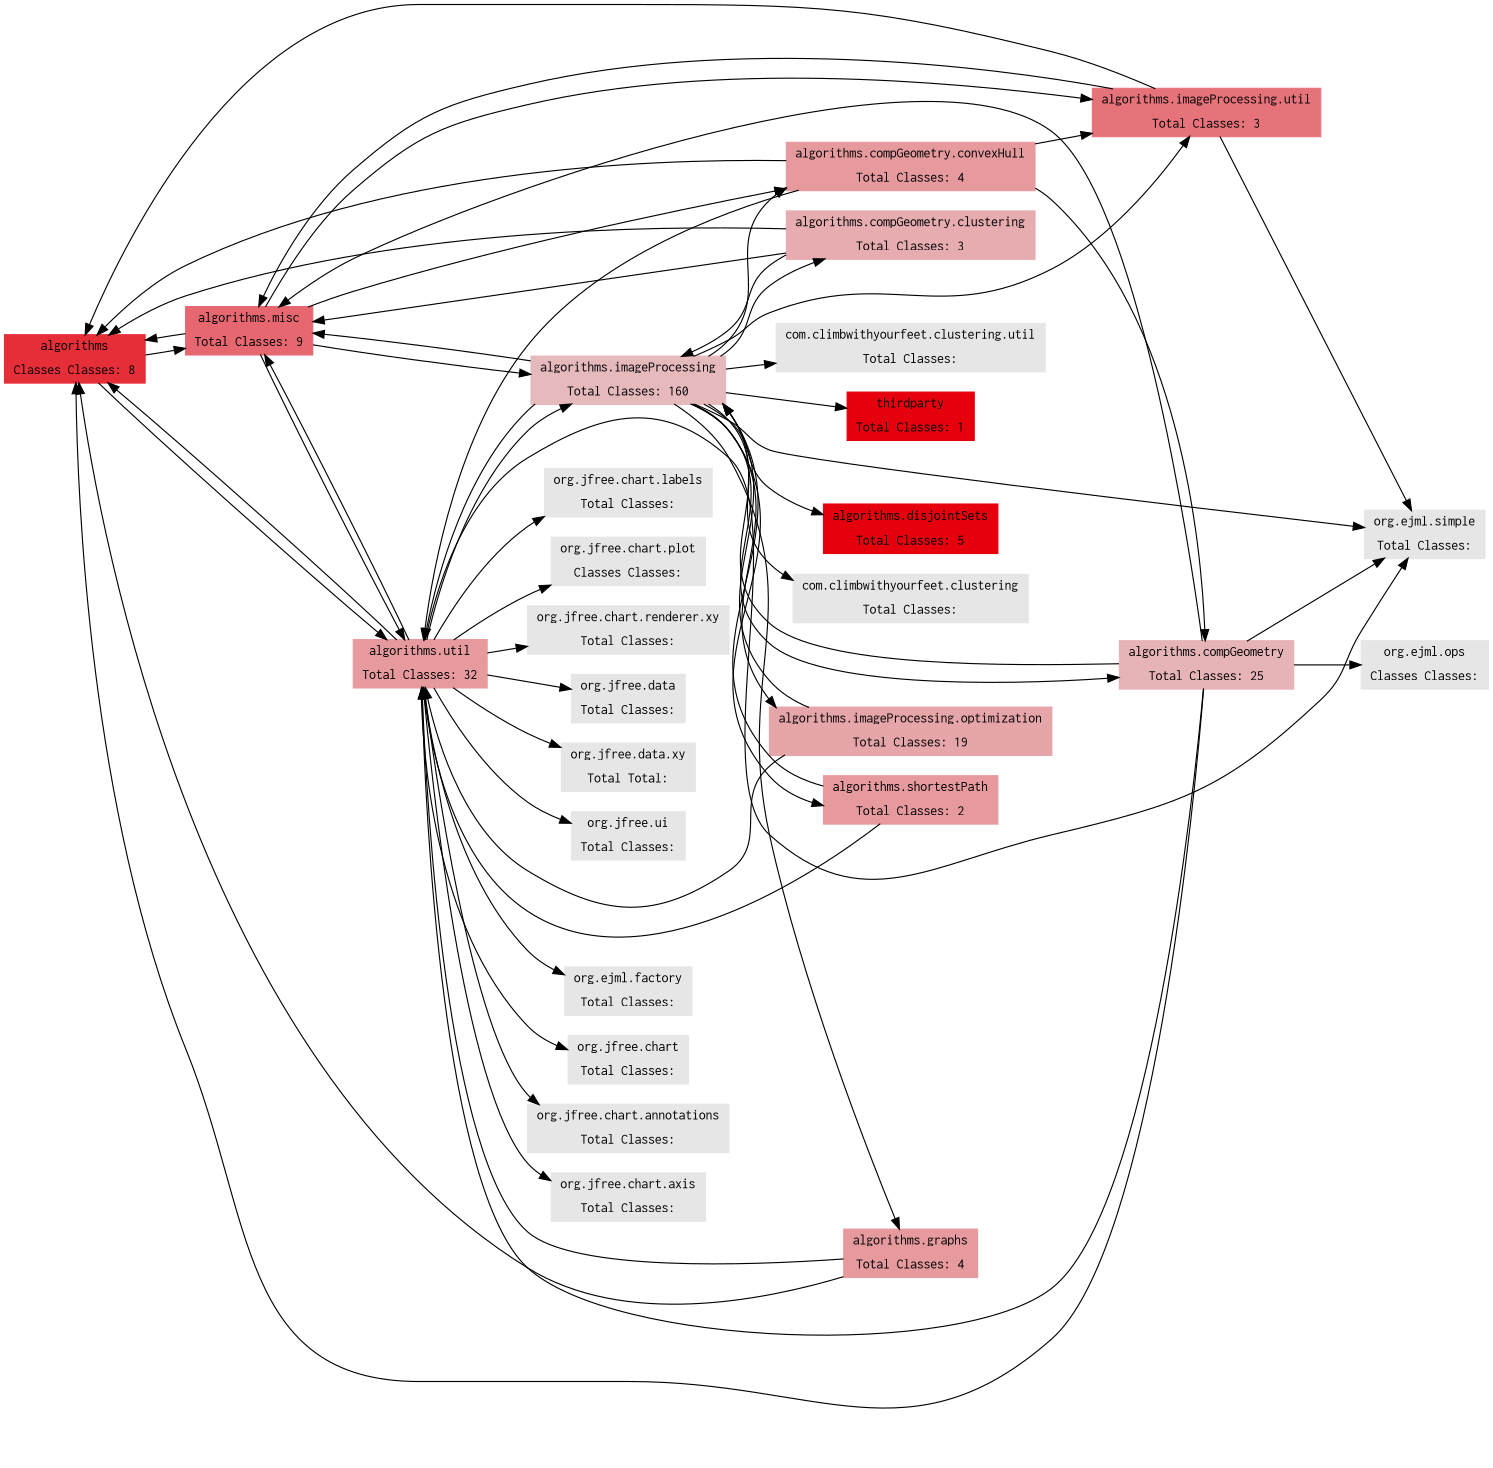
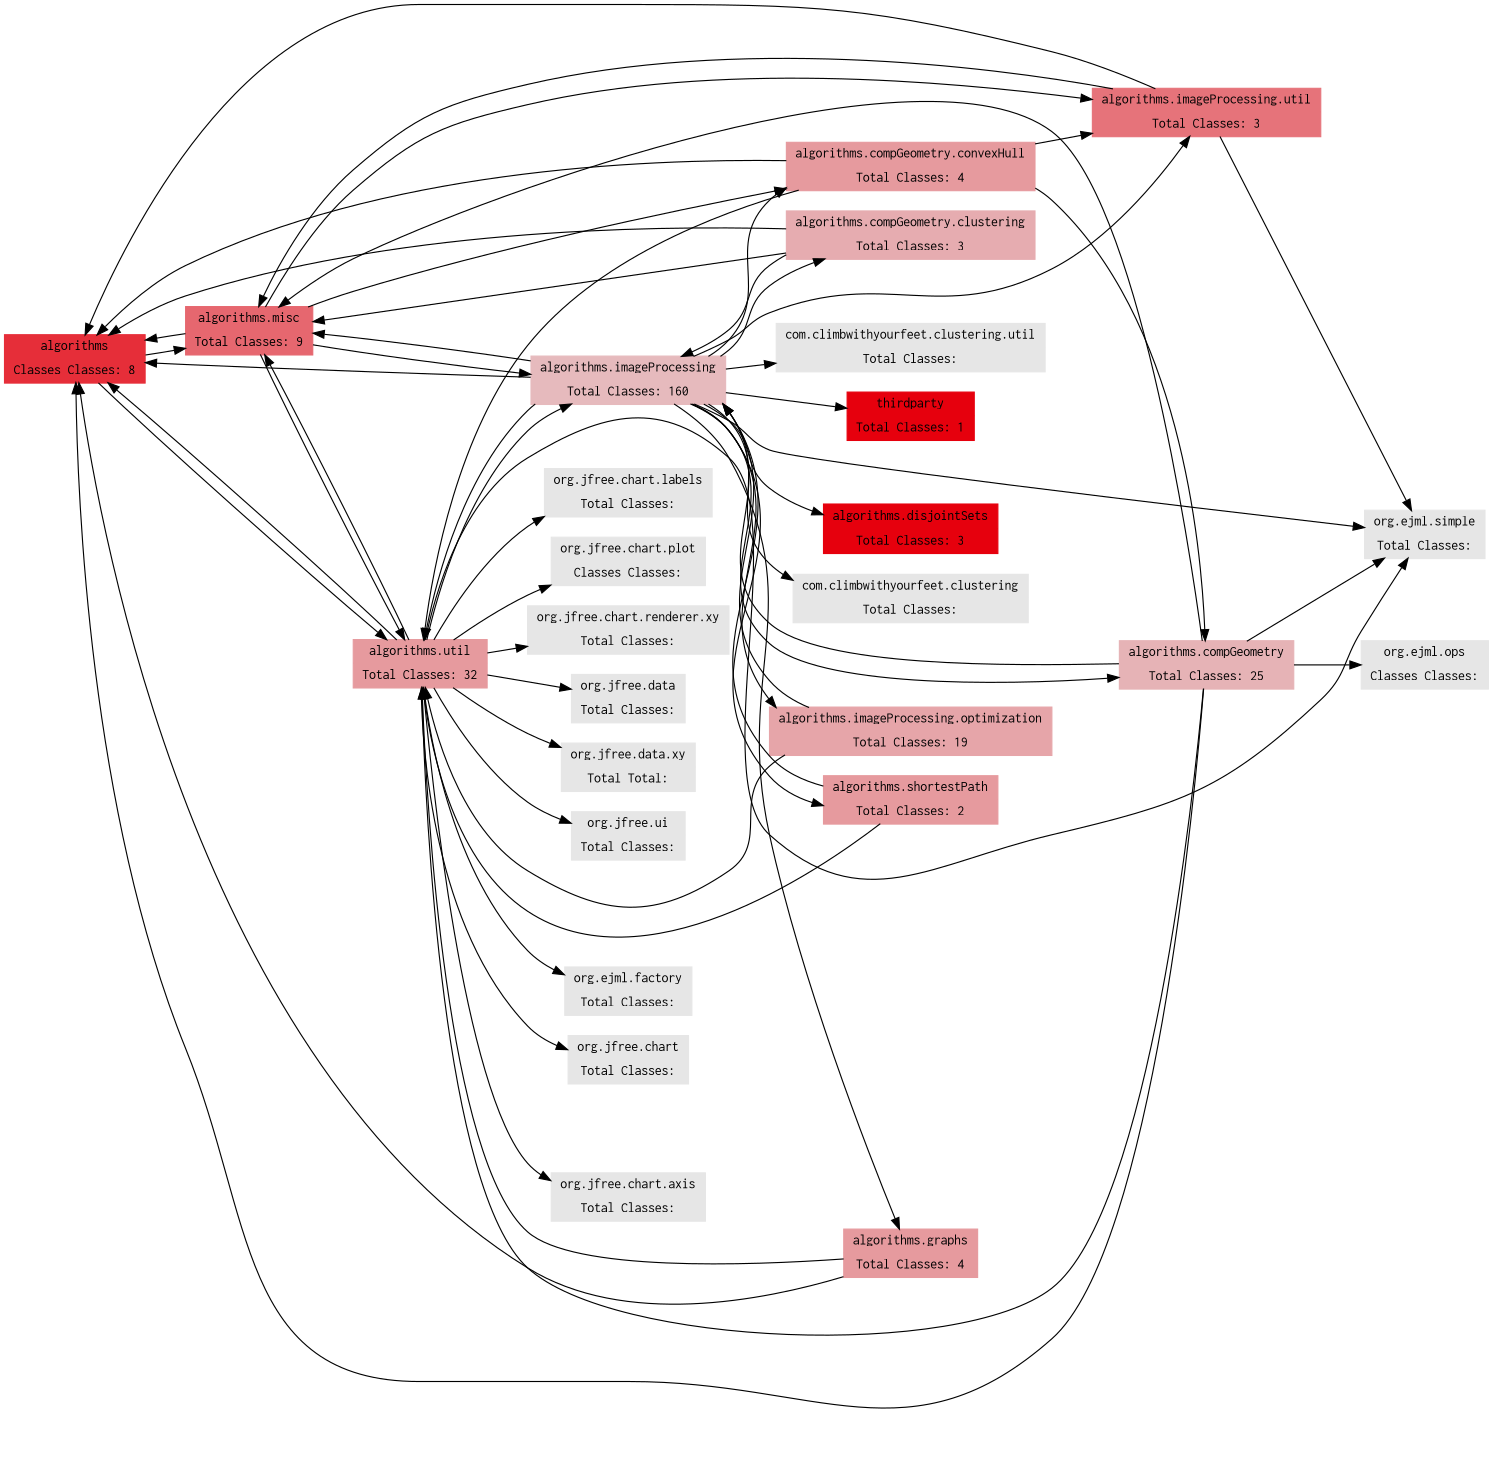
edge "algorithms.imageProcessing" -> "algorithms": added
node "algorithms.disjointSets": text "Total Classes: 5" -> "Total Classes: 3"
node "org.jfree.chart.annotations": removed
